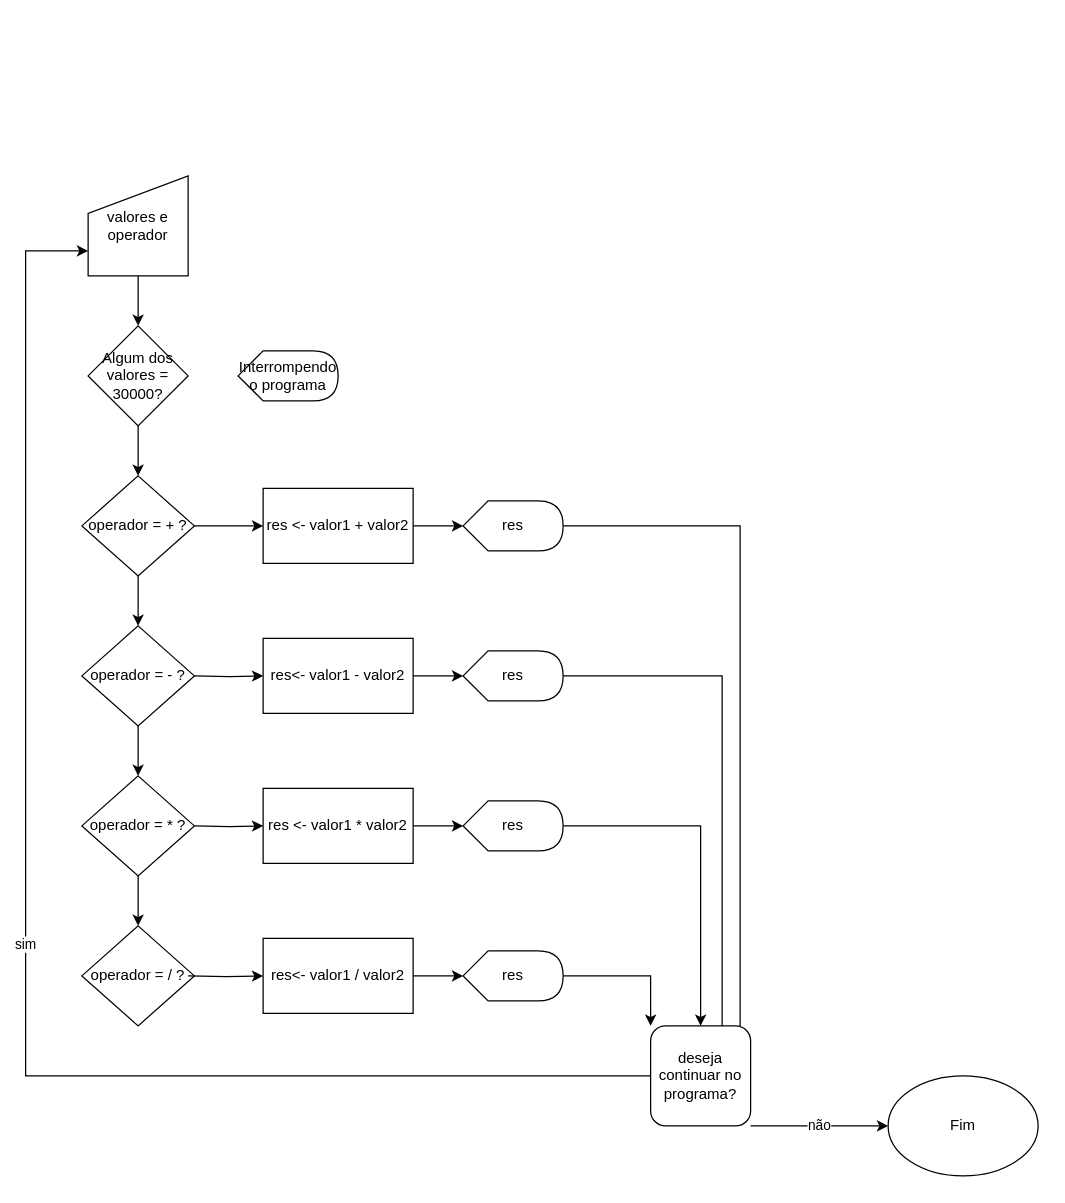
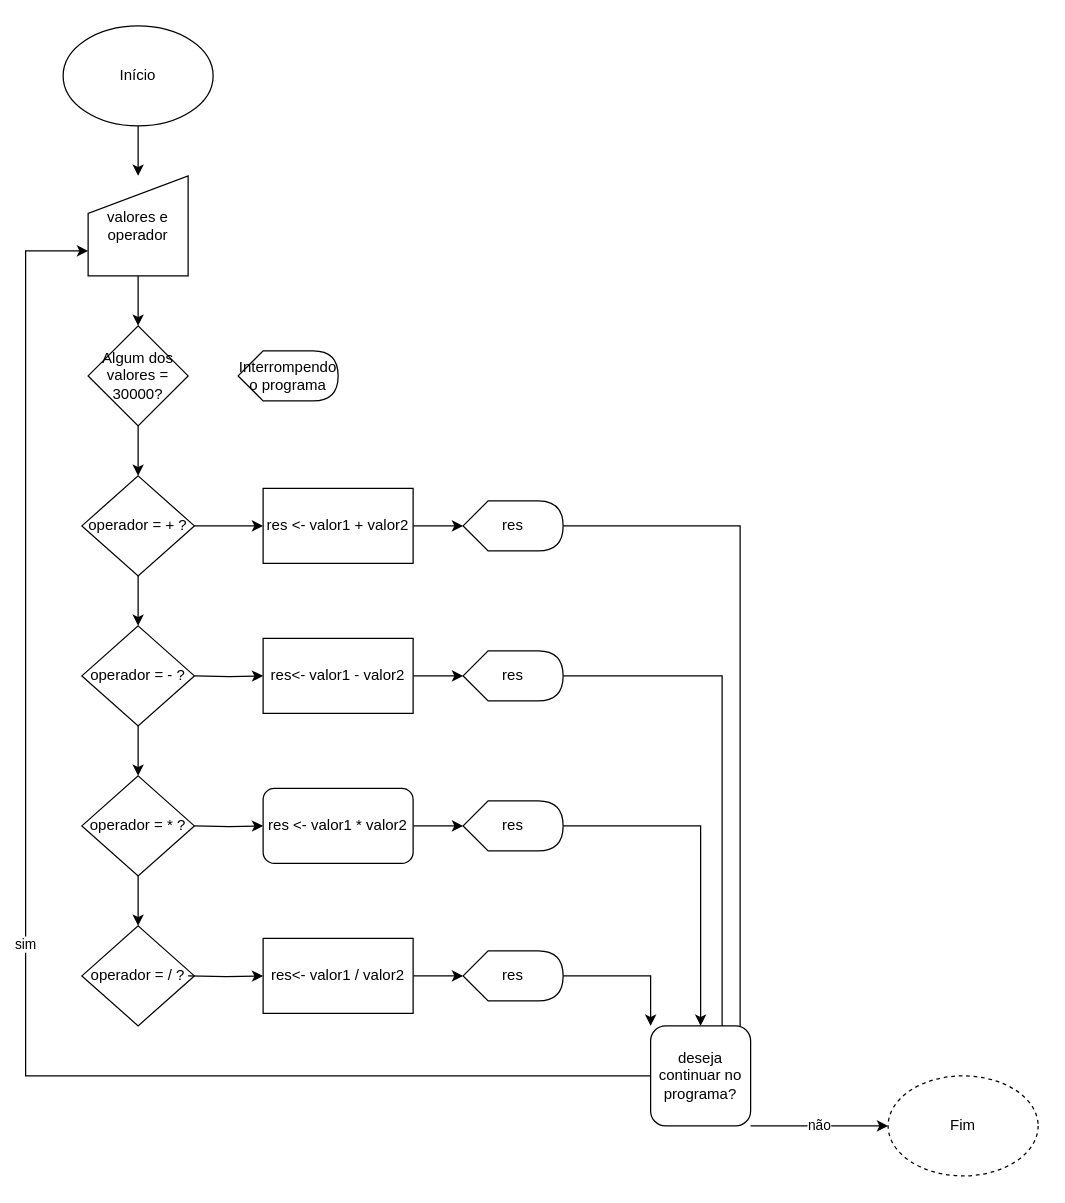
node "Início": added
edge "Início" -> "valores e operador": added
node "res <- valor1 * valor2": shape rectangle -> rounded rectangle
node "Fim": style solid -> dashed
